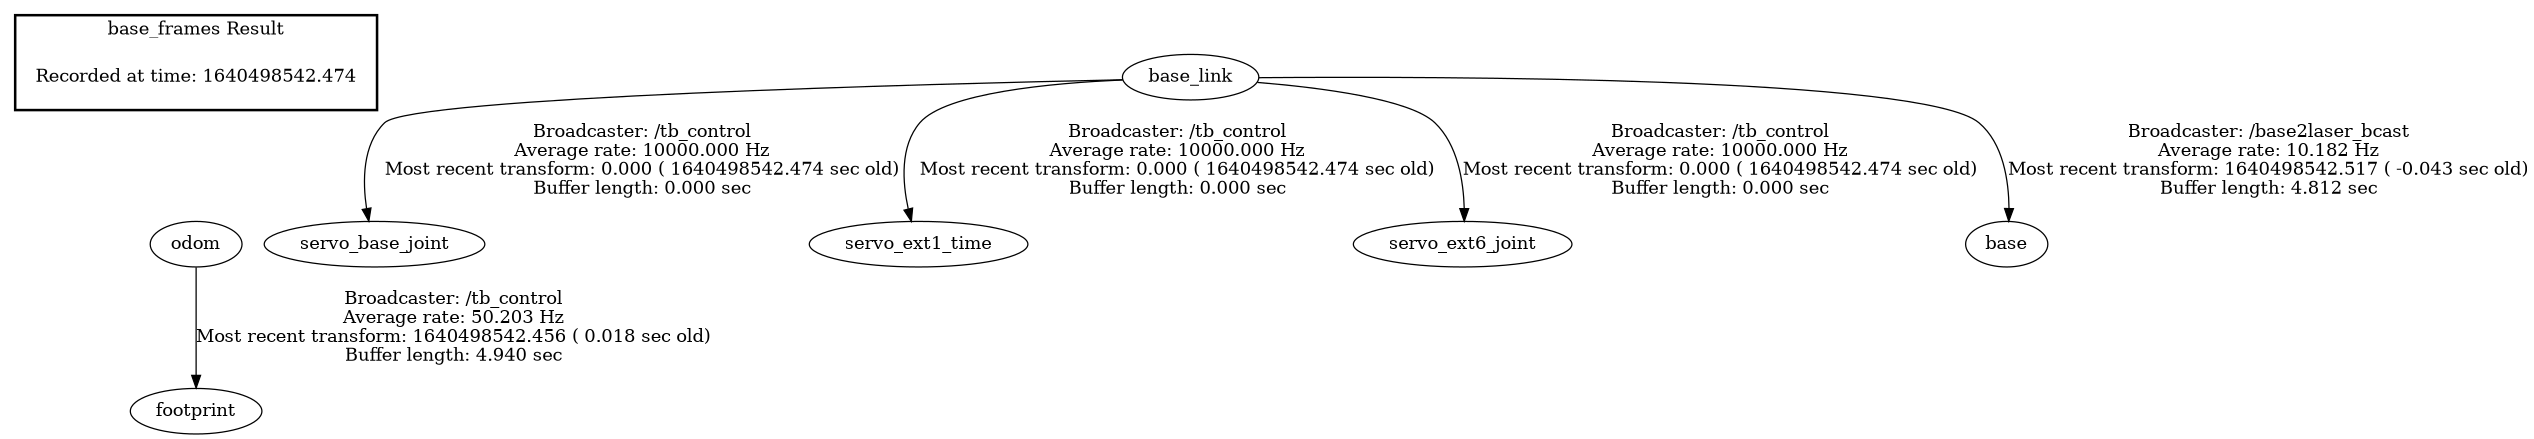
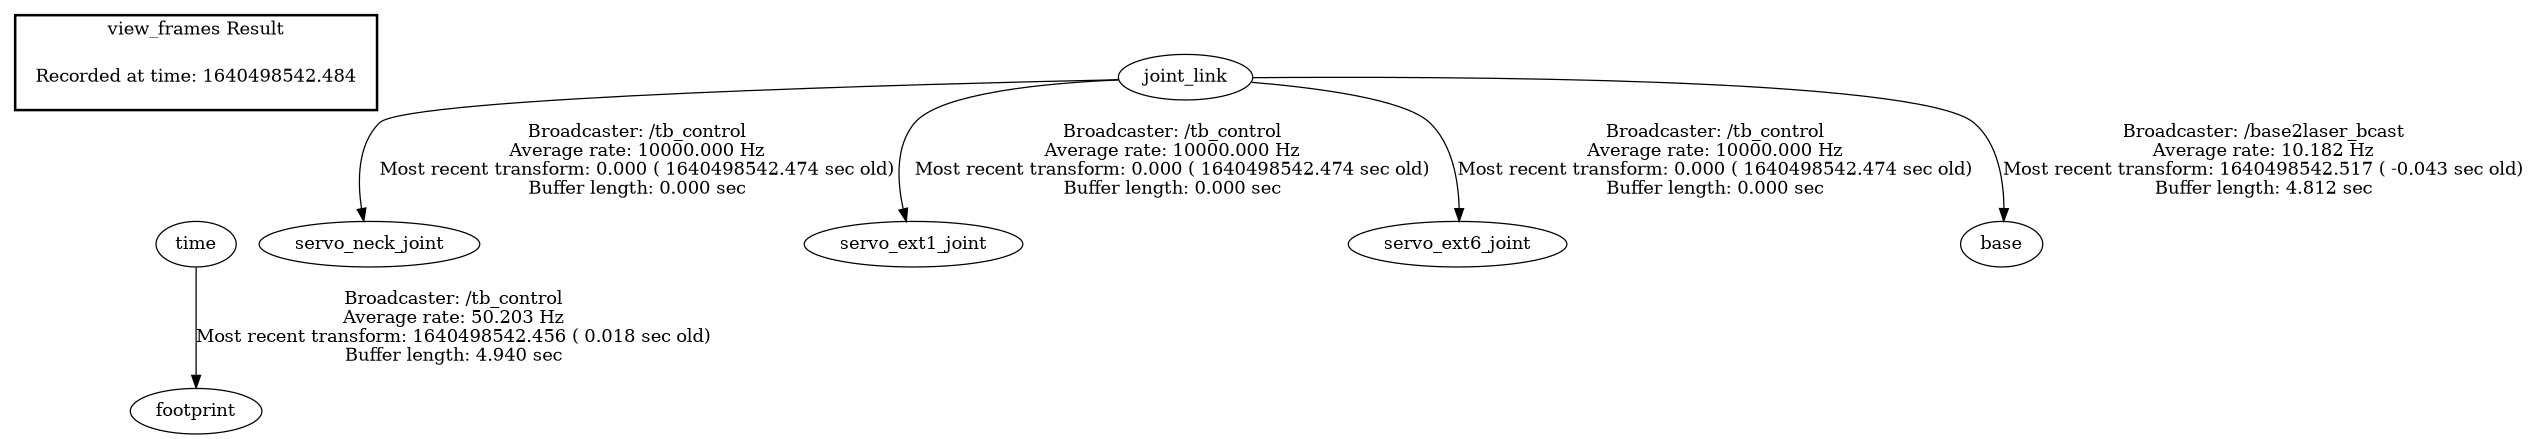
cluster "base_frames Result": label "base_frames Result" -> "view_frames Result"
node "Recorded at time: 1640498542.474": label "Recorded at time: 1640498542.474" -> "Recorded at time: 1640498542.484"
node "base_link": label "base_link" -> "joint_link"
node "odom": label "odom" -> "time"
node "servo_base_joint": label "servo_base_joint" -> "servo_neck_joint"
node "servo_ext1_time": label "servo_ext1_time" -> "servo_ext1_joint"
